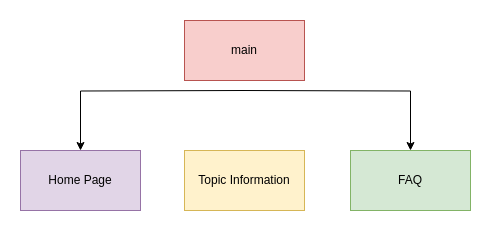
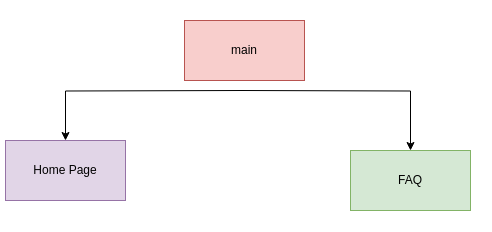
node "Home Page": moved (81, 181) -> (66, 171)
node "Topic Information": removed
